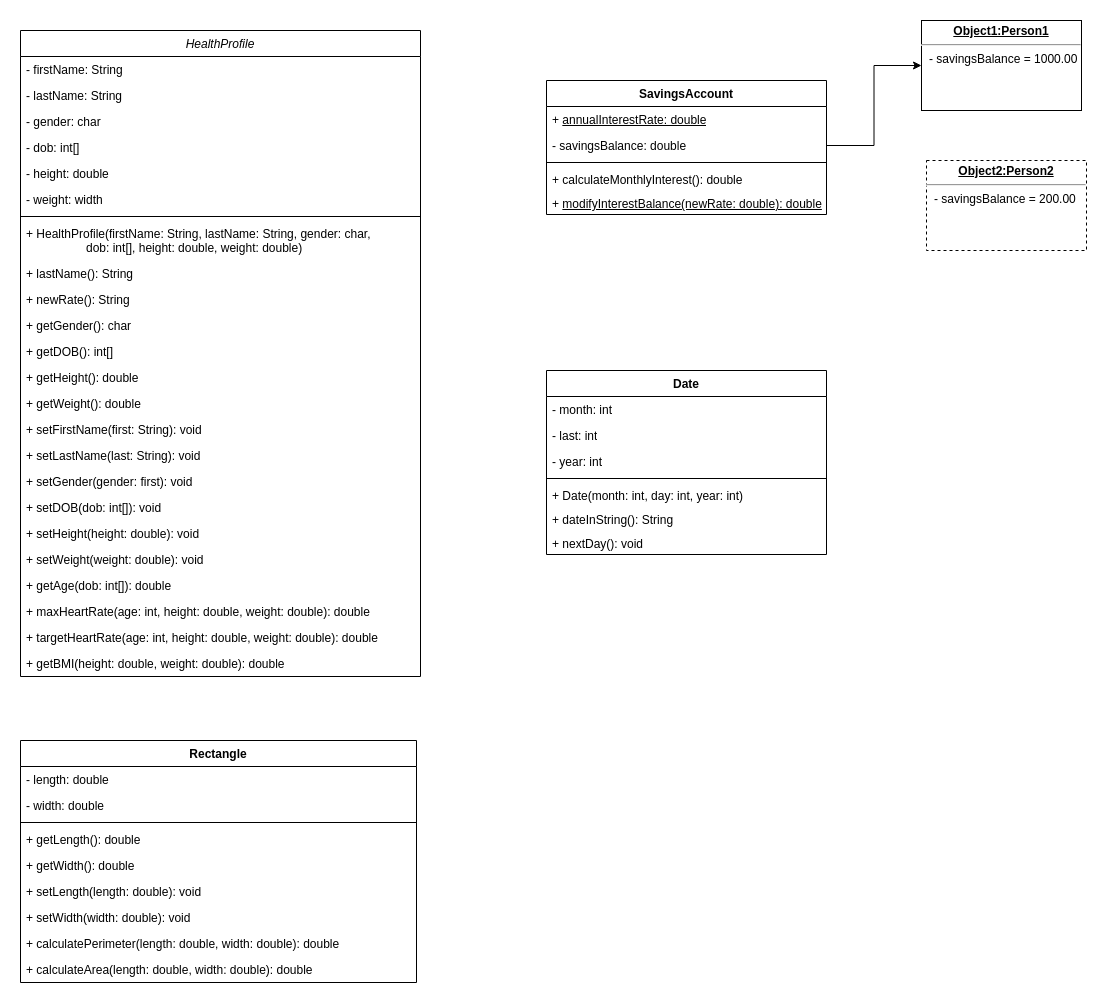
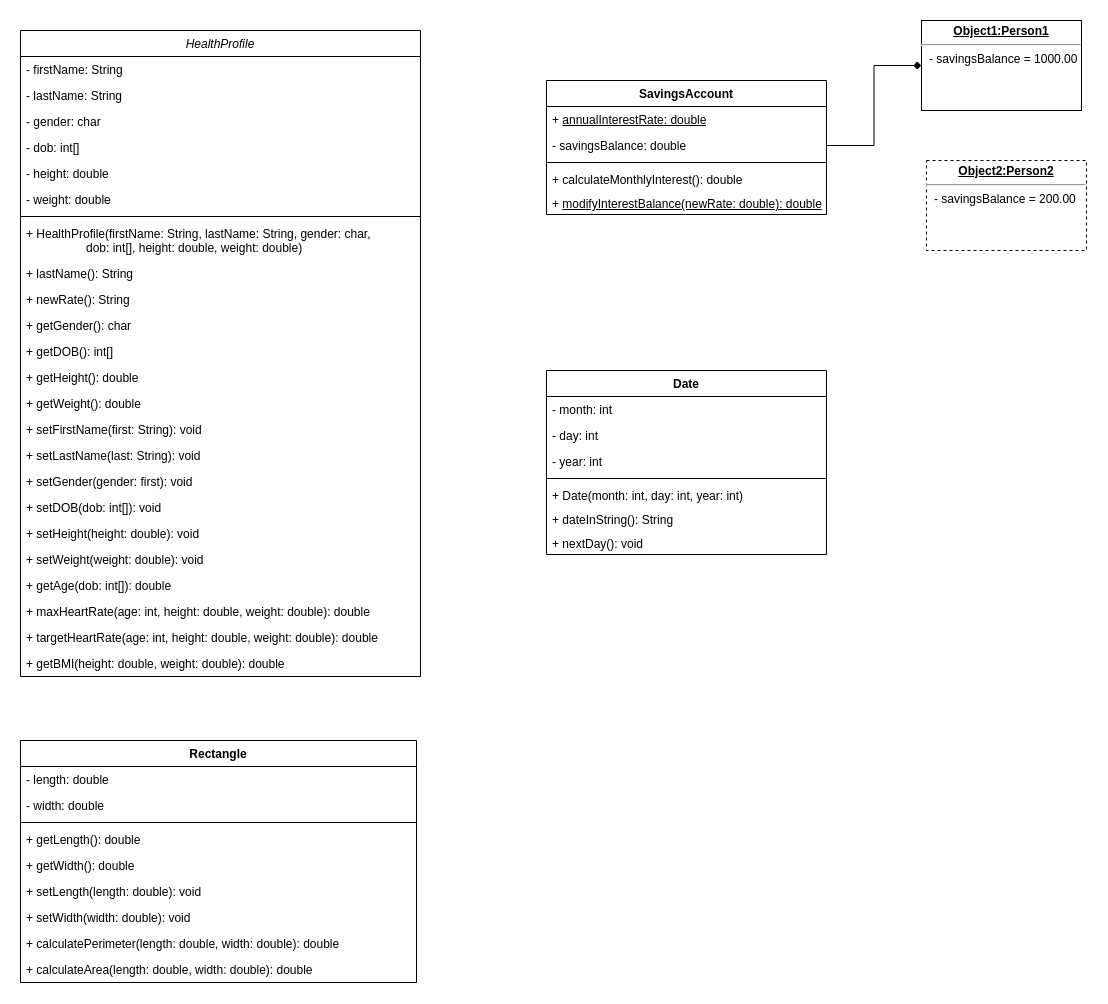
edge "- savingsBalance: double" -> "Object1:Person1 - savingsBalance = 1000.00": arrowhead classic -> diamond
node "- weight: width": label "- weight: width" -> "- weight: double"
node "- last: int": label "- last: int" -> "- day: int"
